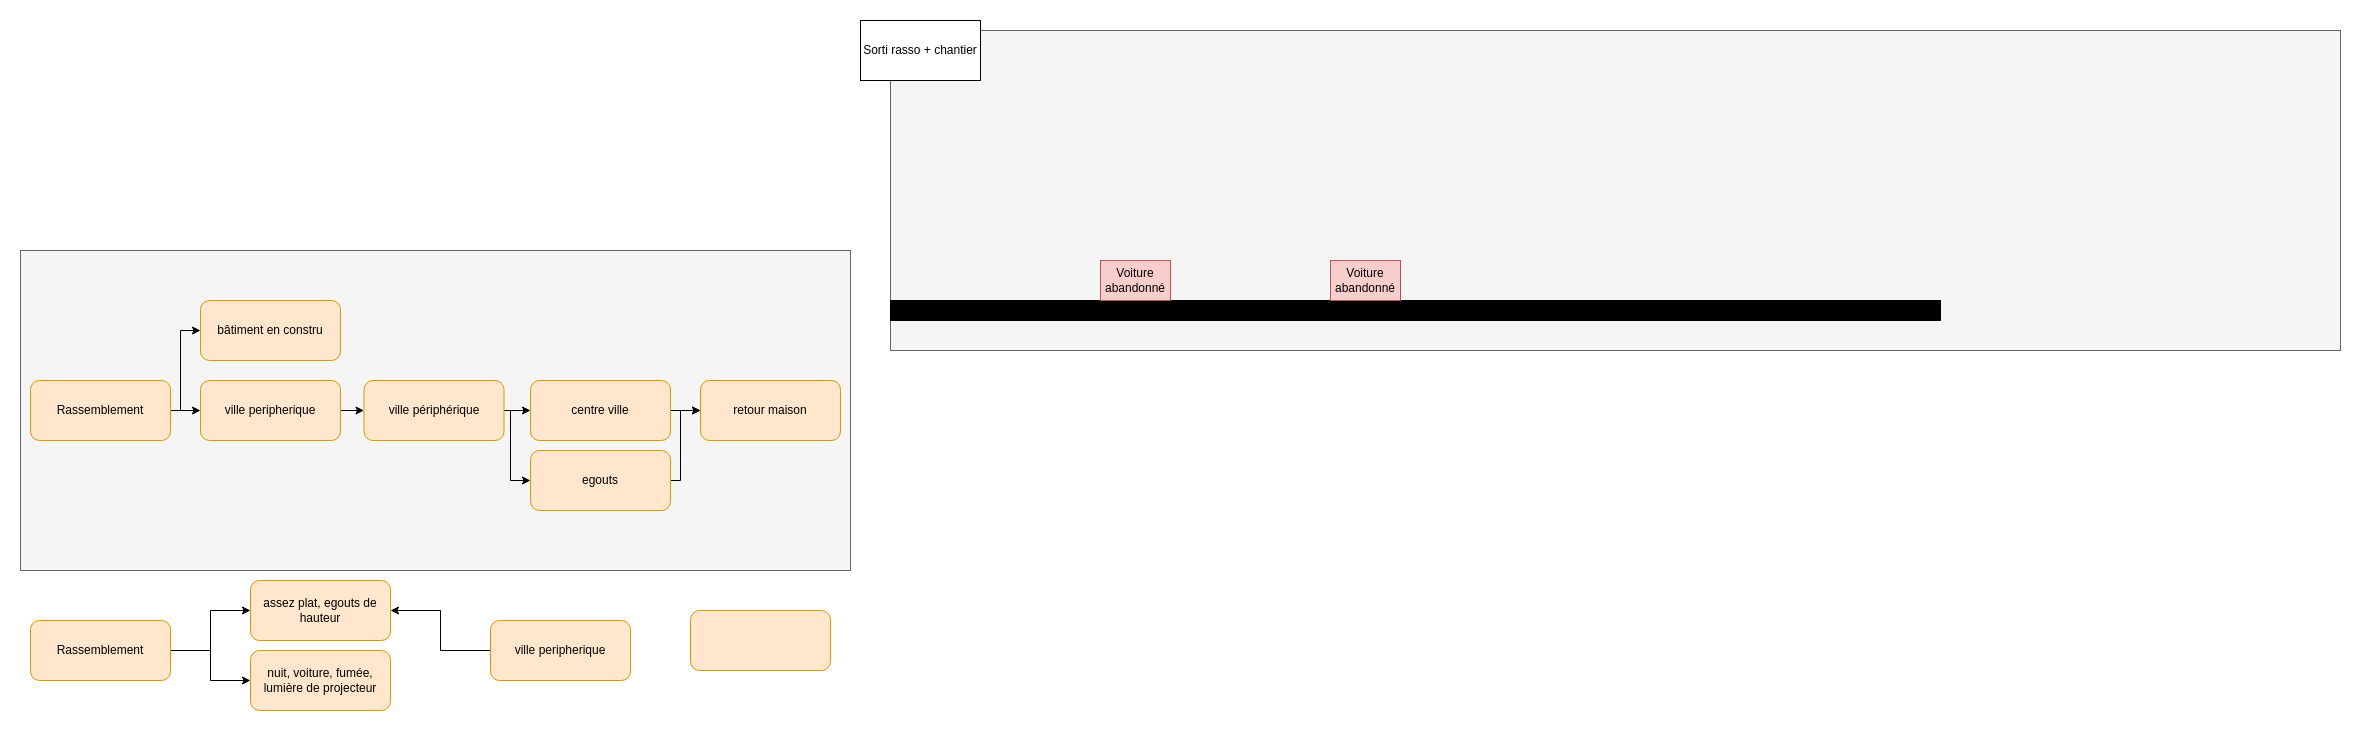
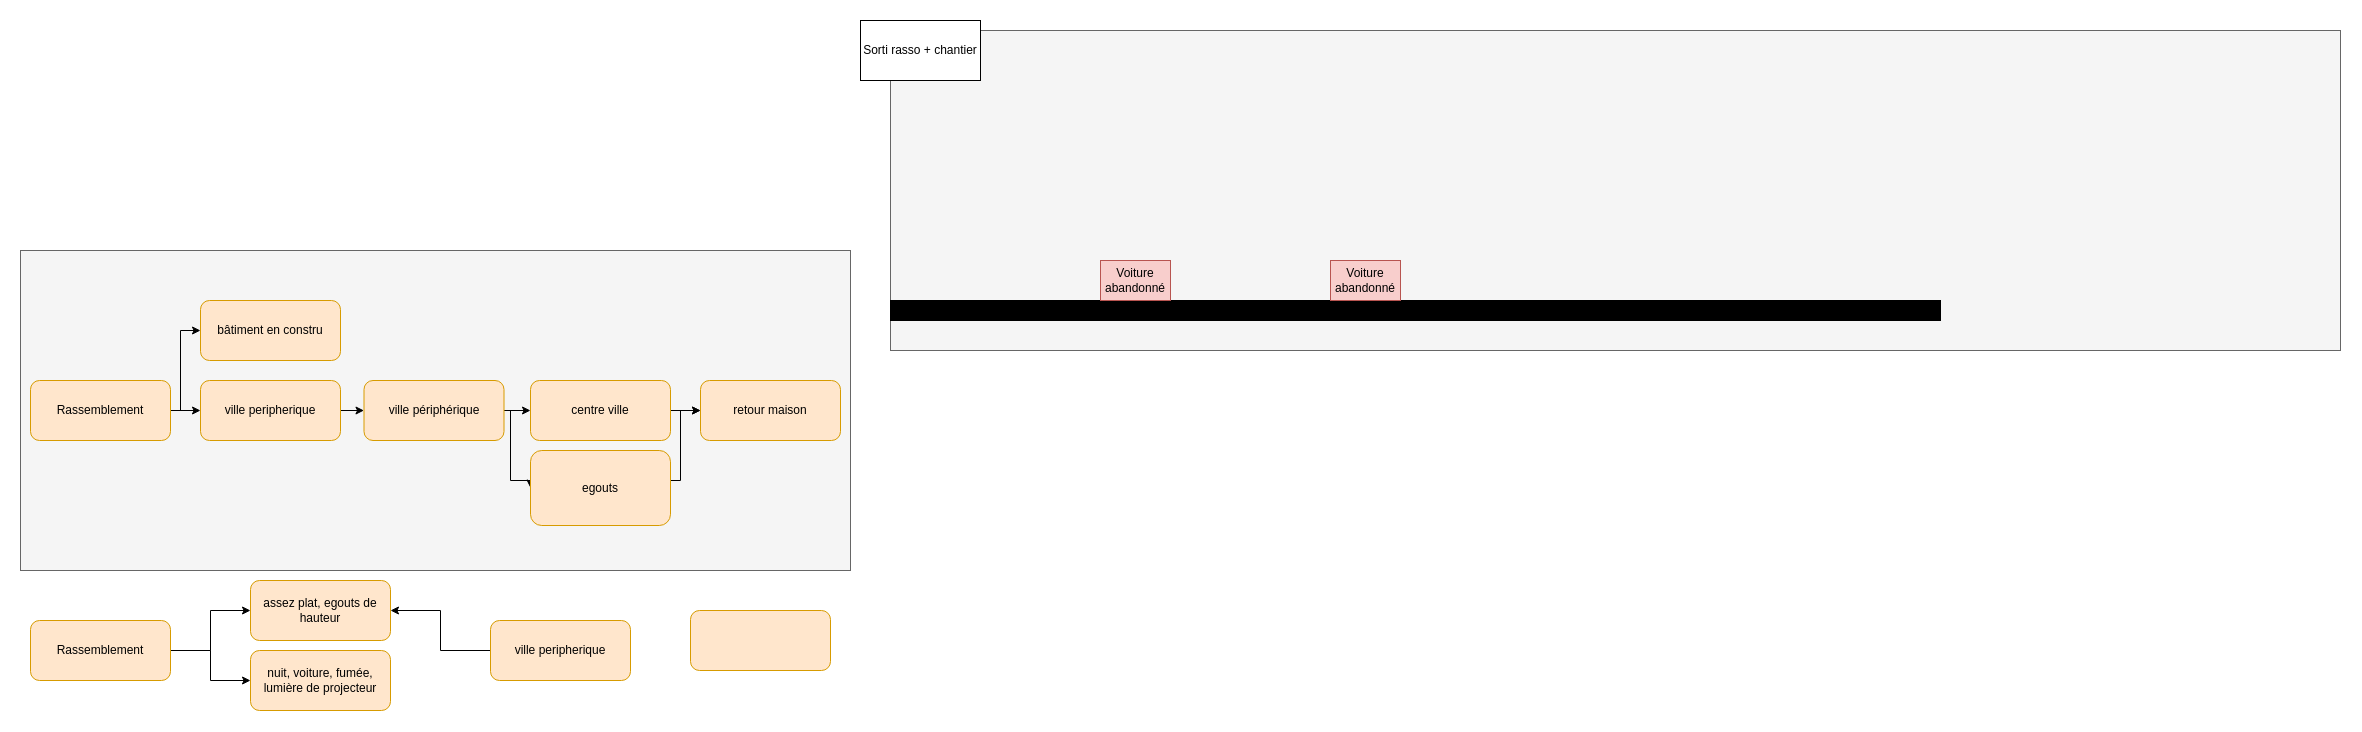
node "egouts": size 140x60 -> 140x75
